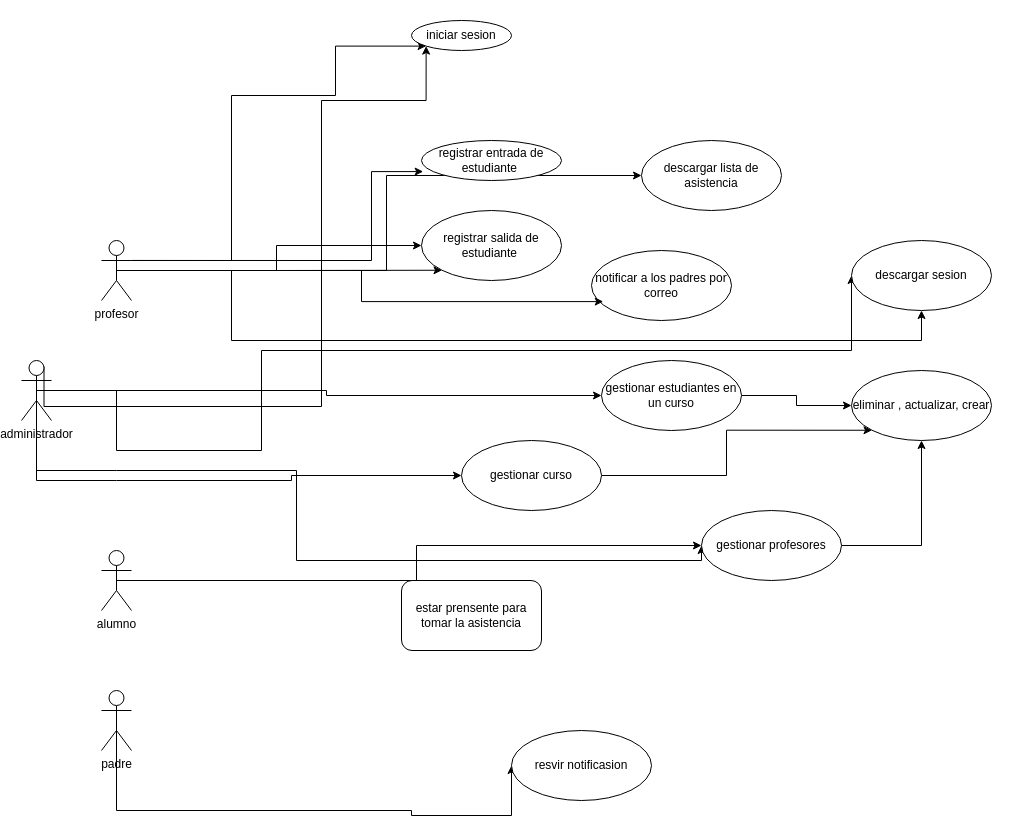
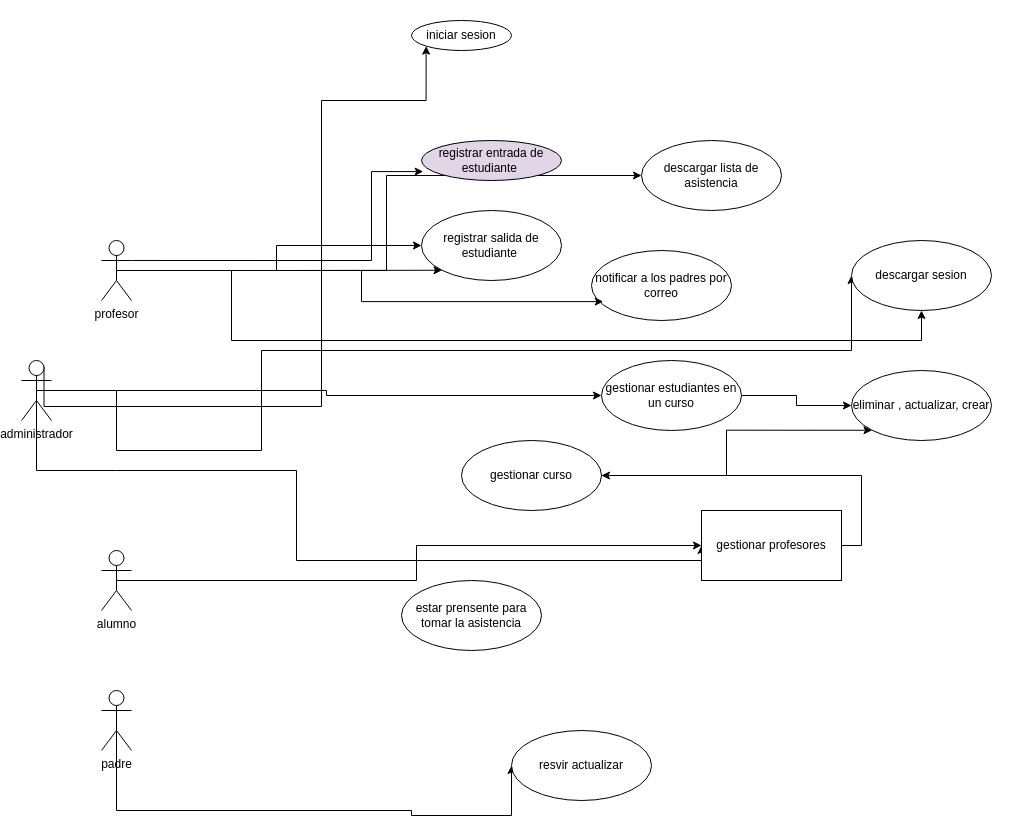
edge "profesor" -> "iniciar sesion": removed
node "registrar entrada de estudiante": fillcolor #ffffff -> #e1d5e7
edge "administrador" -> "gestionar curso": removed
edge "gestionar profesores" -> "eliminar , actualizar, crear": now "gestionar profesores" -> "gestionar curso"
node "gestionar profesores": shape ellipse -> rectangle
node "estar prensente para tomar la asistencia": shape rounded rectangle -> ellipse
node "resvir notificasion": label "resvir notificasion" -> "resvir actualizar"
